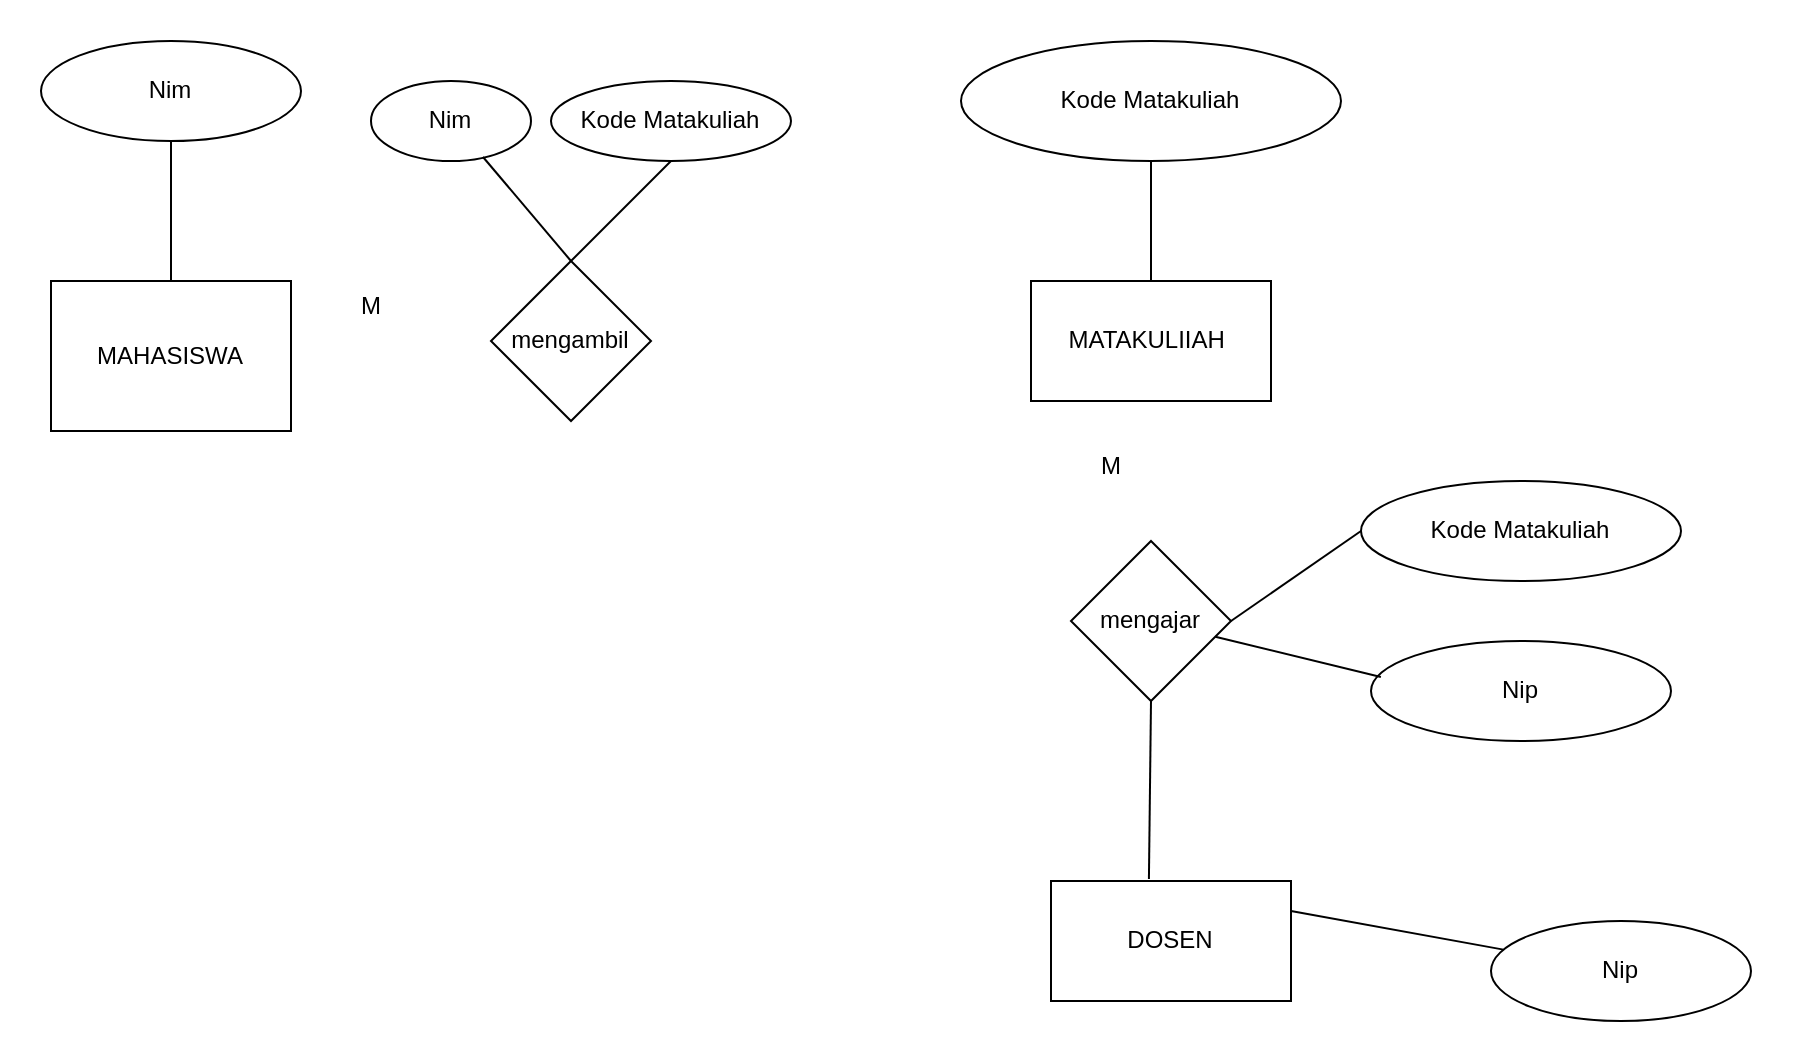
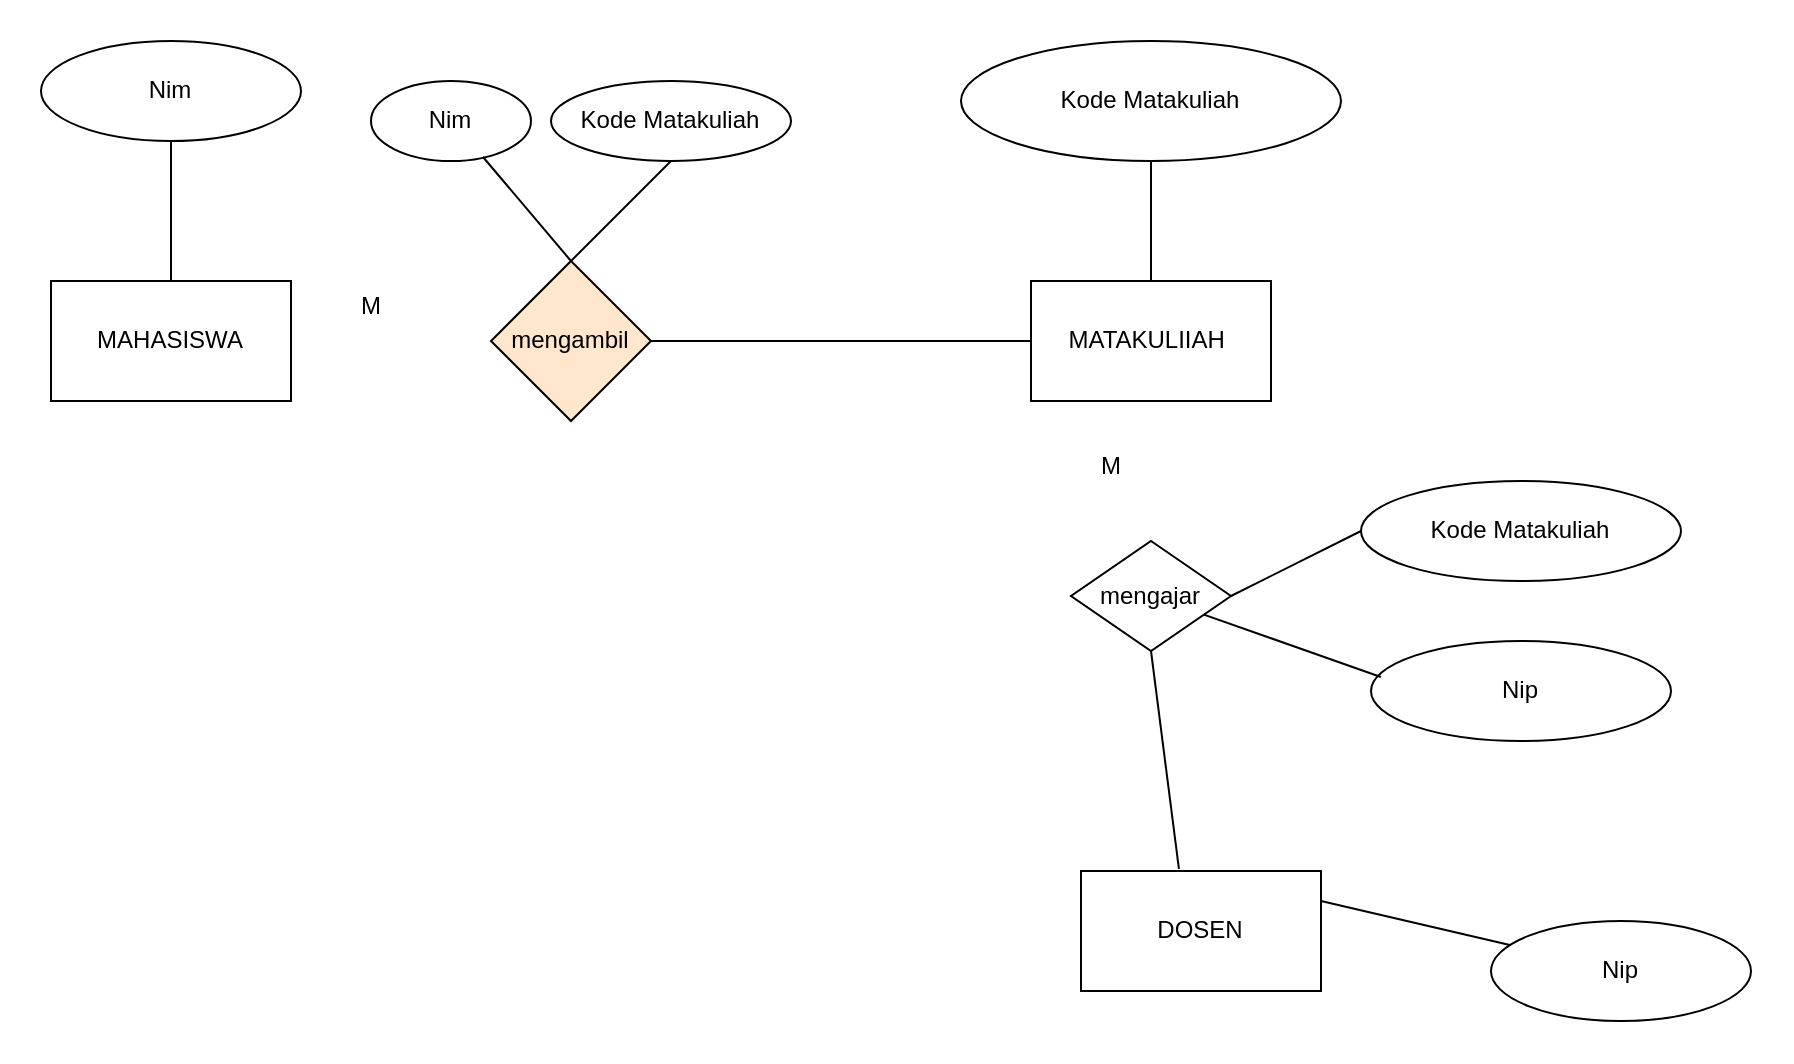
node "mengambil": fillcolor #ffffff -> #ffe6cc
edge "mengambil" -- "MATAKULIIAH": added
node "MAHASISWA": size 240x150 -> 240x120
node "mengajar": size 160x160 -> 160x110
node "DOSEN": moved (1171, 941) -> (1201, 931)
